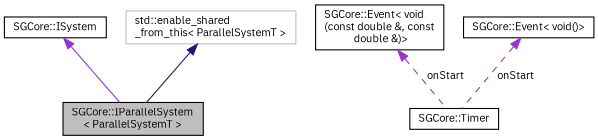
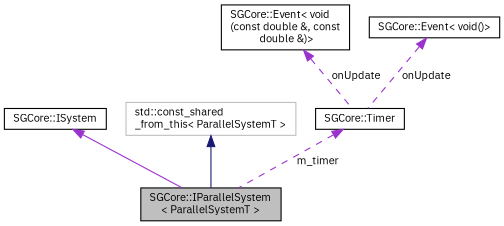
node "std::enable_shared _from_this< ParallelSystemT >": label "std::enable_shared _from_this< ParallelSystemT >" -> "std::const_shared _from_this< ParallelSystemT >"
edge "SGCore::Timer" -> "SGCore::Event< void (const double &, const double &)>": label " onStart" -> " onUpdate"
edge "SGCore::Timer" -> "SGCore::Event< void()>": label " onStart" -> " onUpdate"
edge "SGCore::IParallelSystem < ParallelSystemT >" -> "SGCore::Timer": added, label "m_timer"
